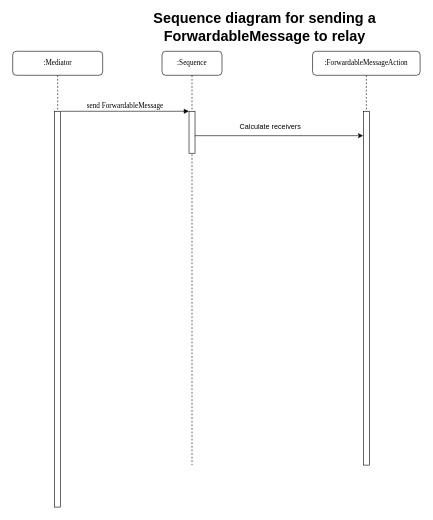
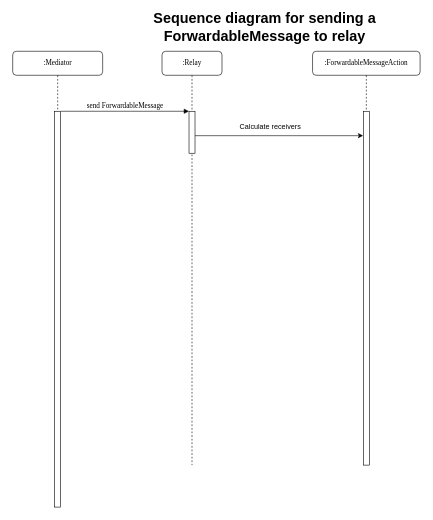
node ":Sequence": label ":Sequence" -> ":Relay"
